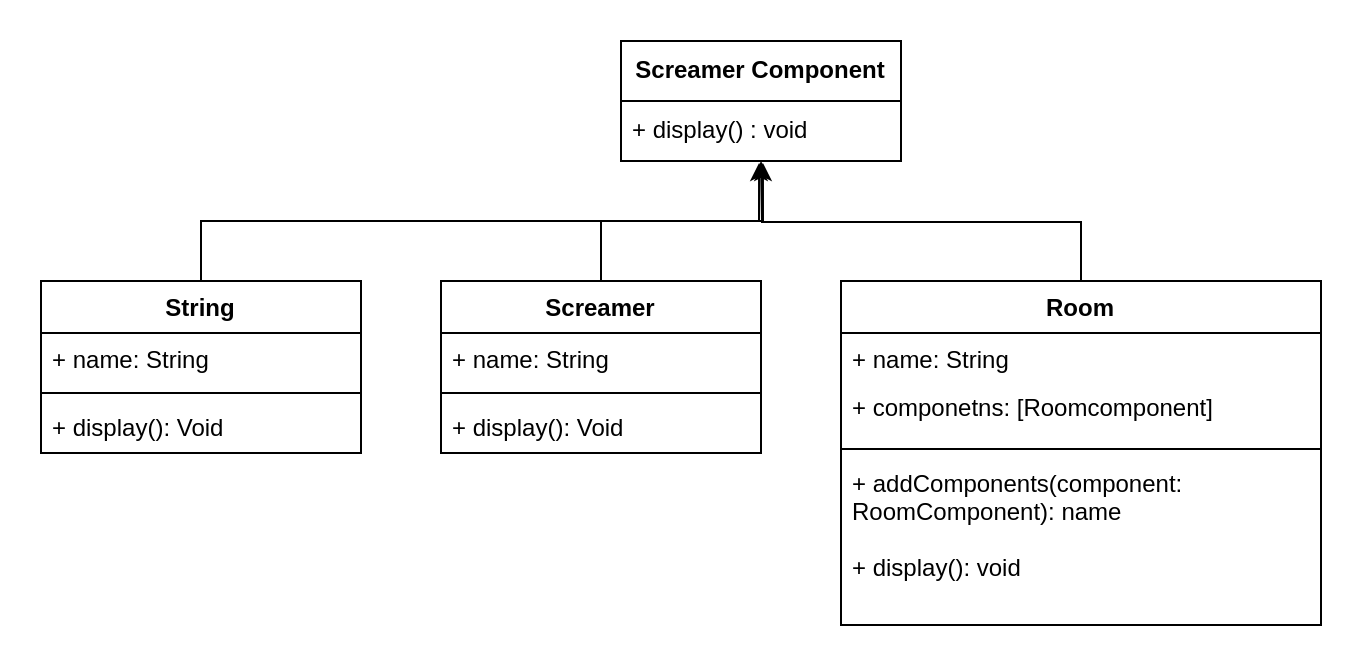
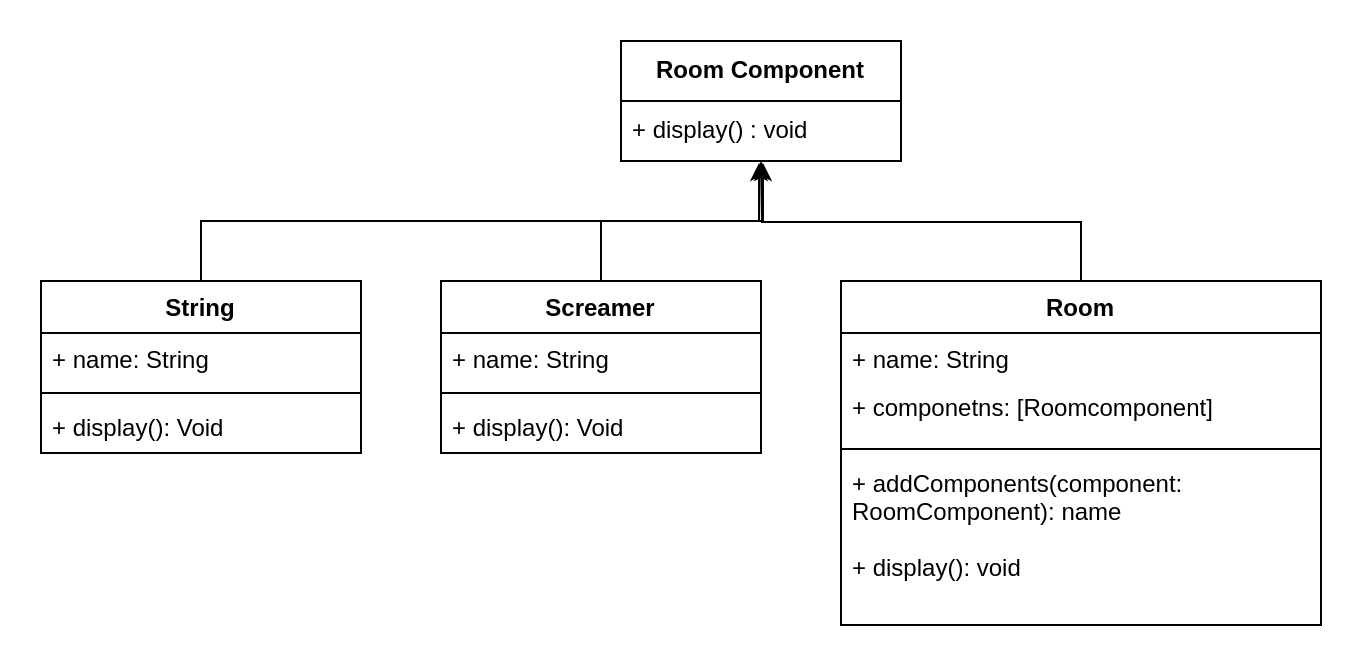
node "Screamer Component": label "Screamer Component" -> "Room Component"
